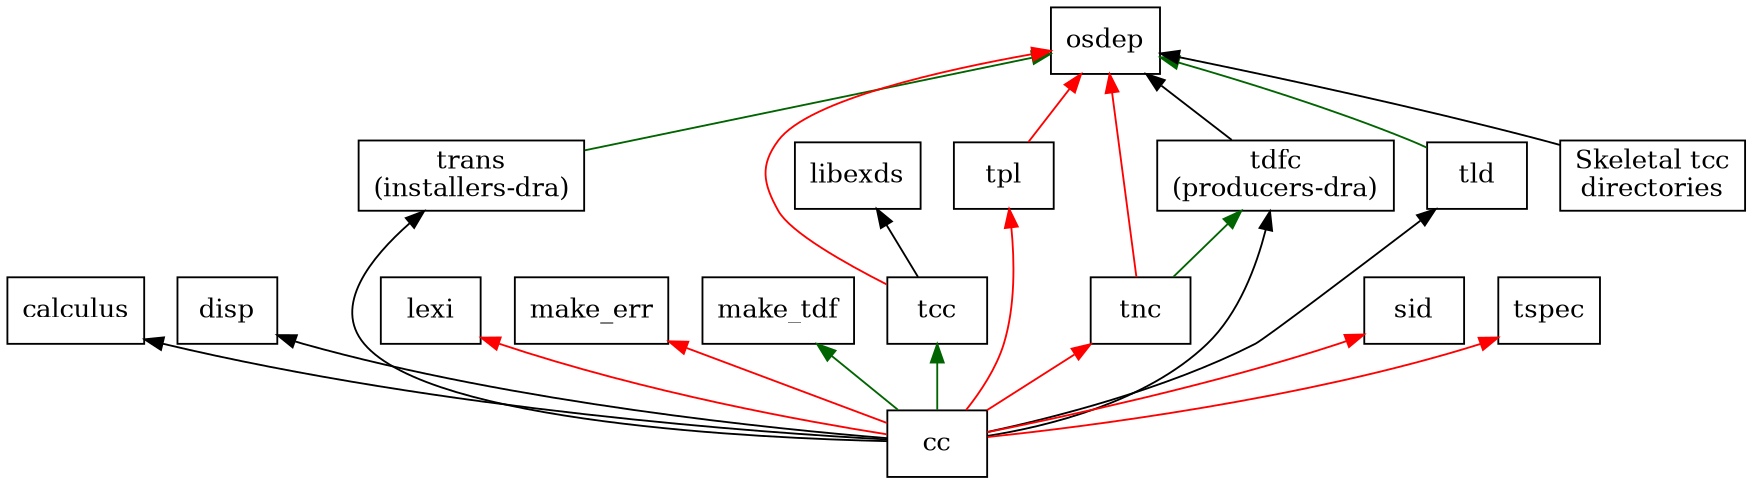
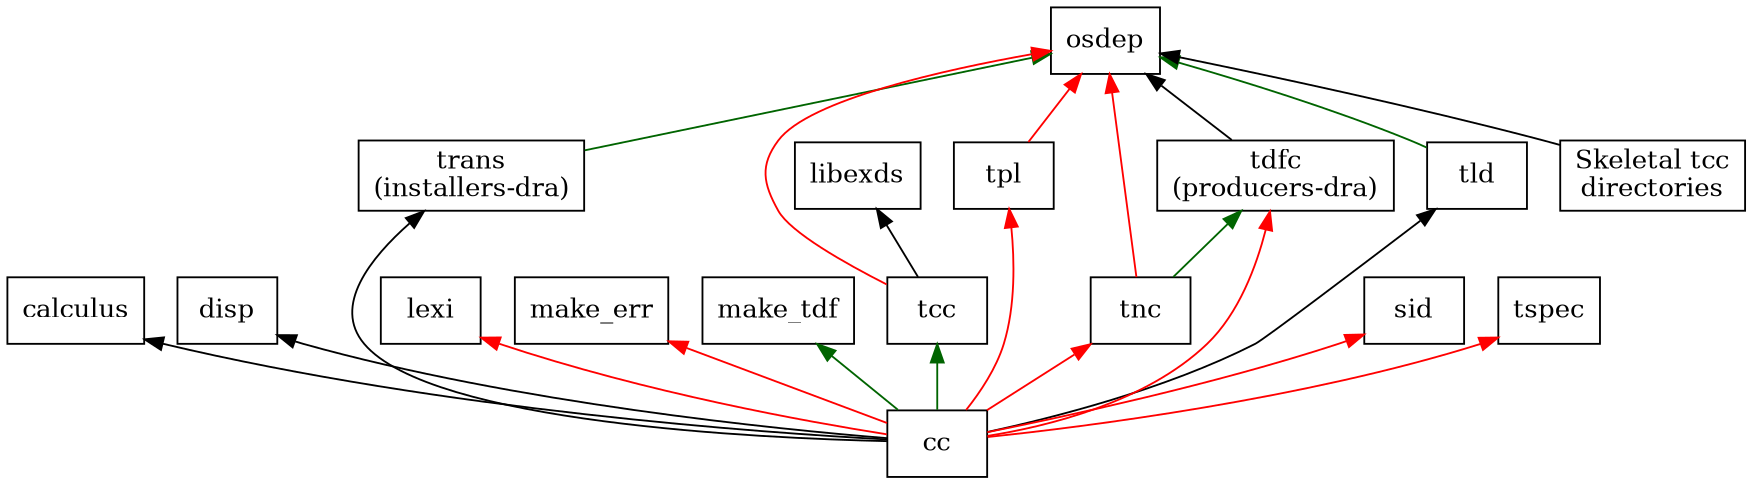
edge "cc" -> "tdfc (producers-dra)": color black -> red
